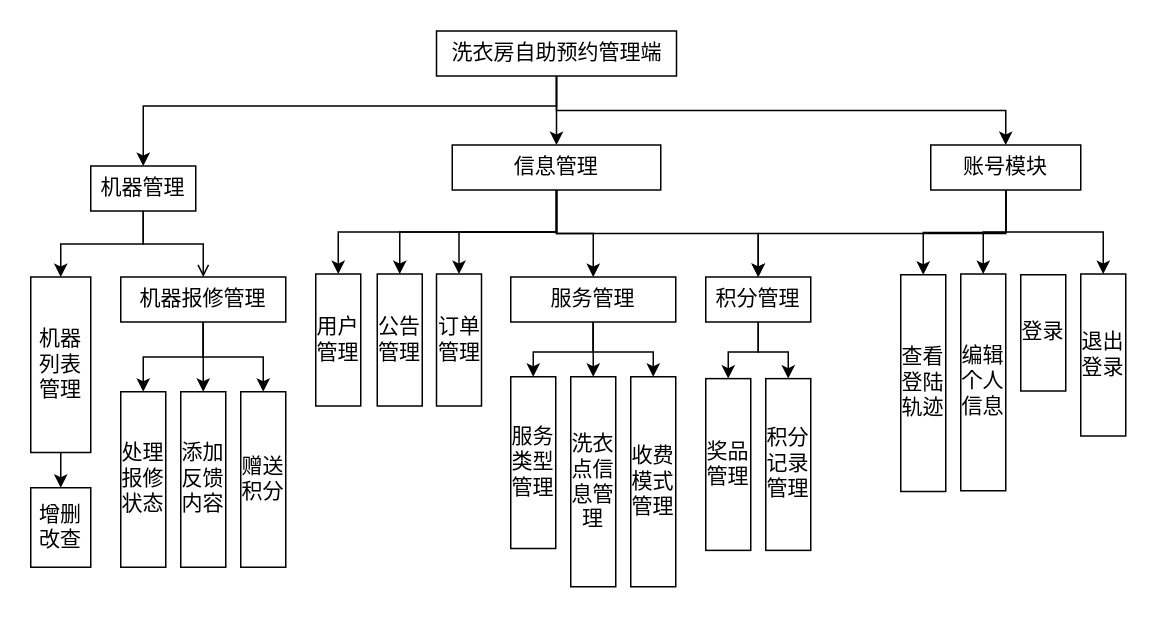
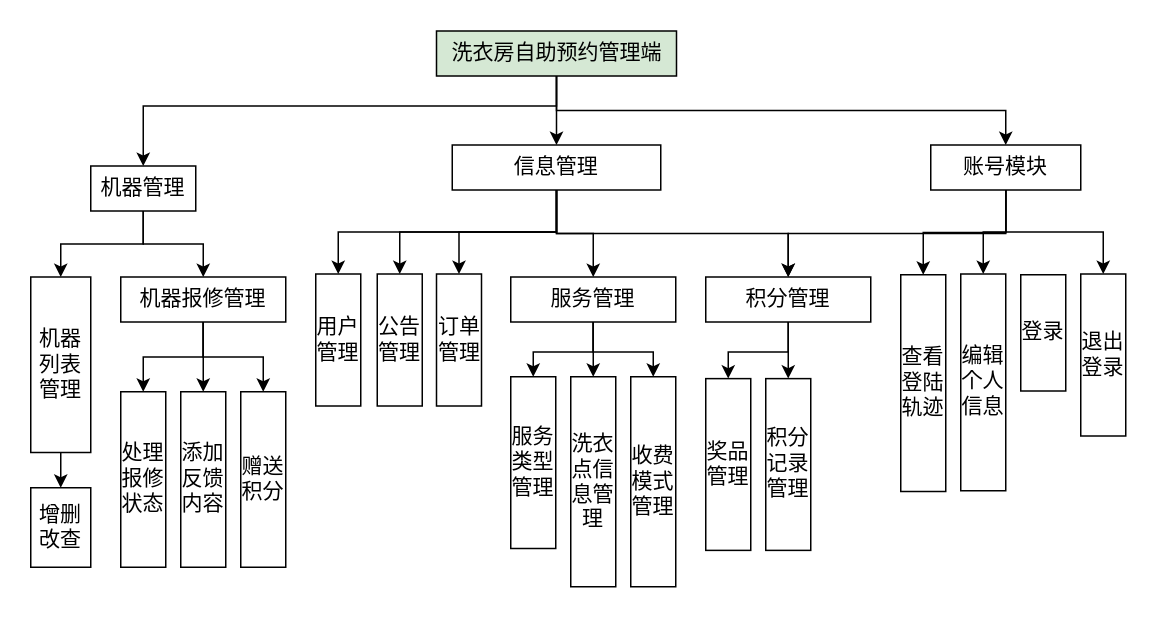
node "洗衣房自助预约管理端": fillcolor #ffffff -> #d5e8d4
edge "机器管理" -> "机器报修管理": arrowhead open -> classic
node "积分管理": size 105x45 -> 165x45
